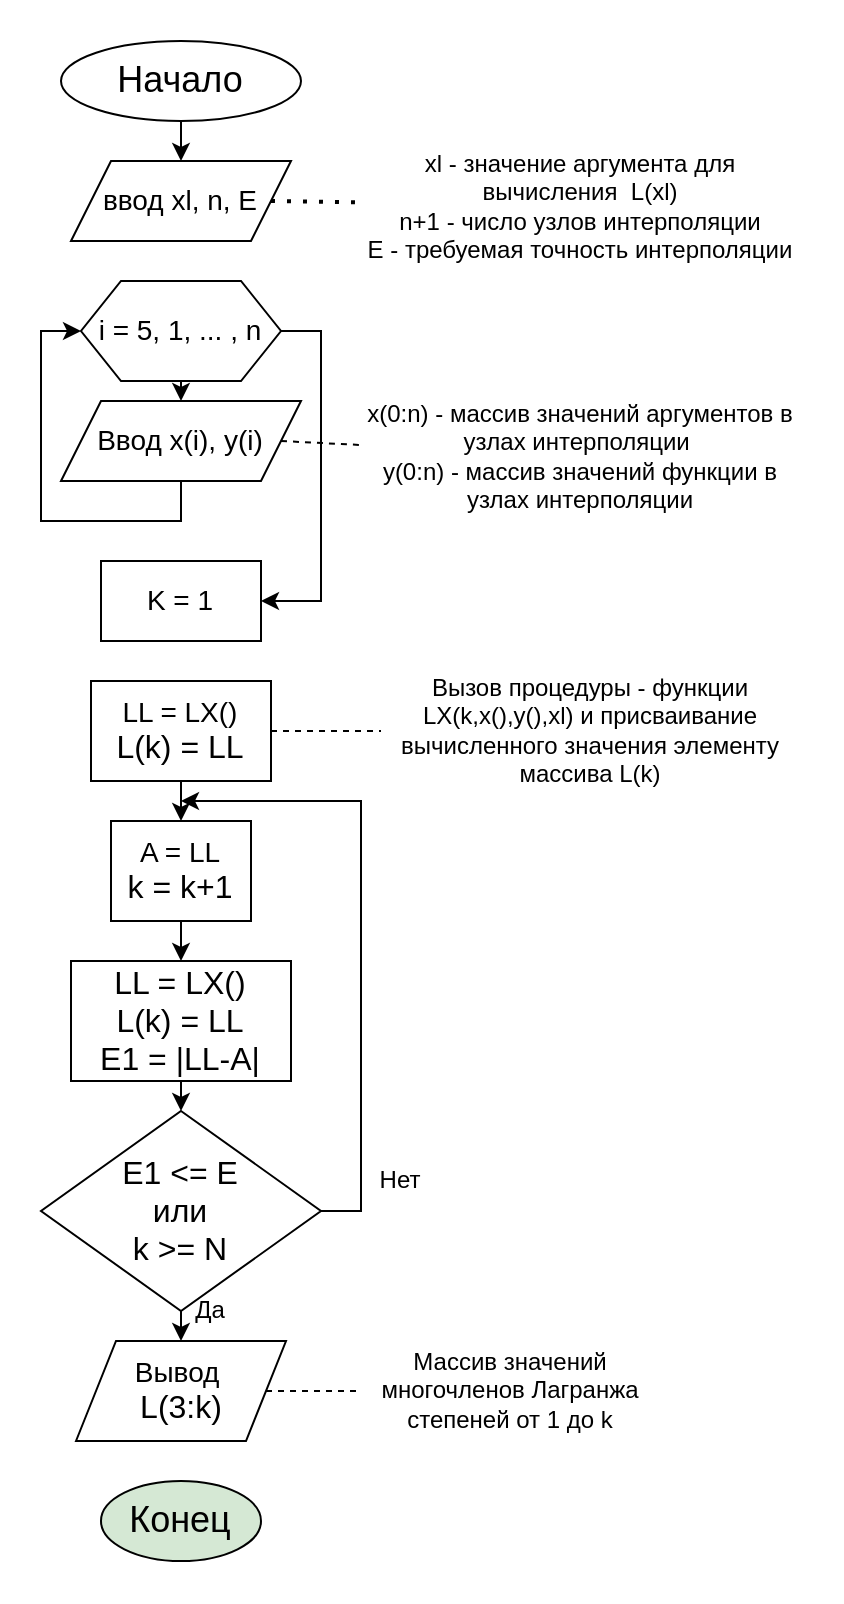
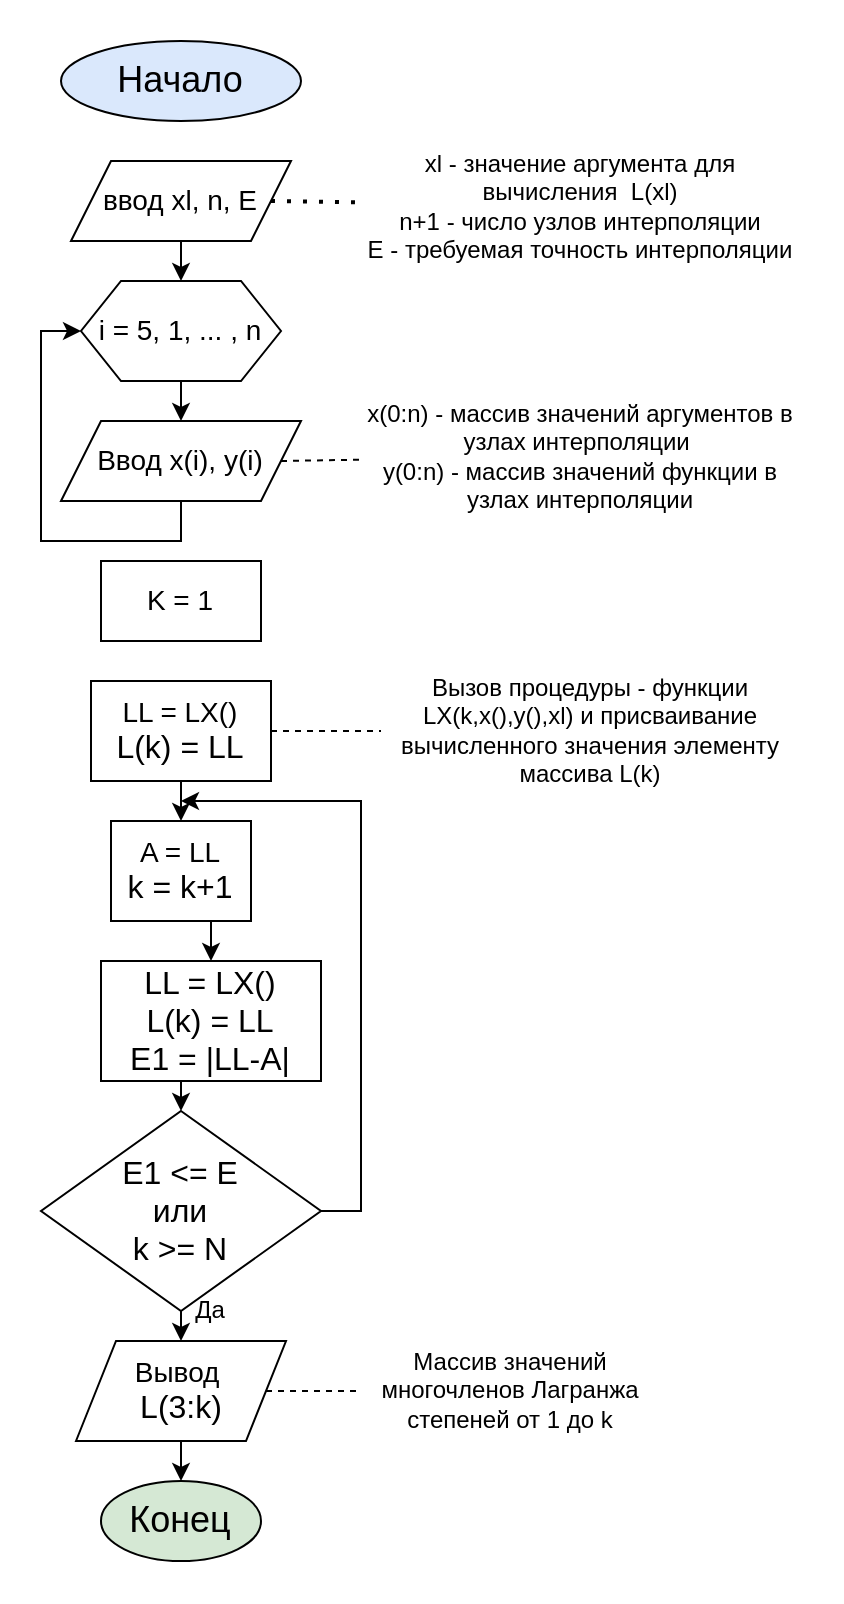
node "Начало": fillcolor #ffffff -> #dae8fc
edge "Начало" -> "ввод xl, n, E": removed
edge "ввод xl, n, E" -> "i = 5, 1, ... , n": added
node "Ввод x(i), y(i)": moved (181, 441) -> (181, 461)
edge "i = 5, 1, ... , n" -> "K = 1": removed
node "LL = LX() L(k) = LL E1 = |LL-A|": moved (181, 1021) -> (211, 1021)
node "Нет": removed
edge "Вывод L(3:k)" -> "Конец": added
